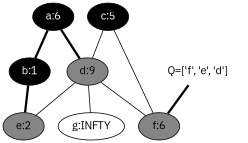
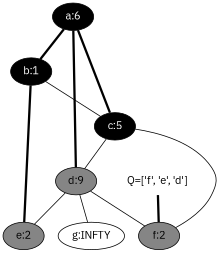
edge "a:6" -- "c:5": added
edge "b:1" -- "c:5": added
node "f:6": label "f:6" -> "f:2"
